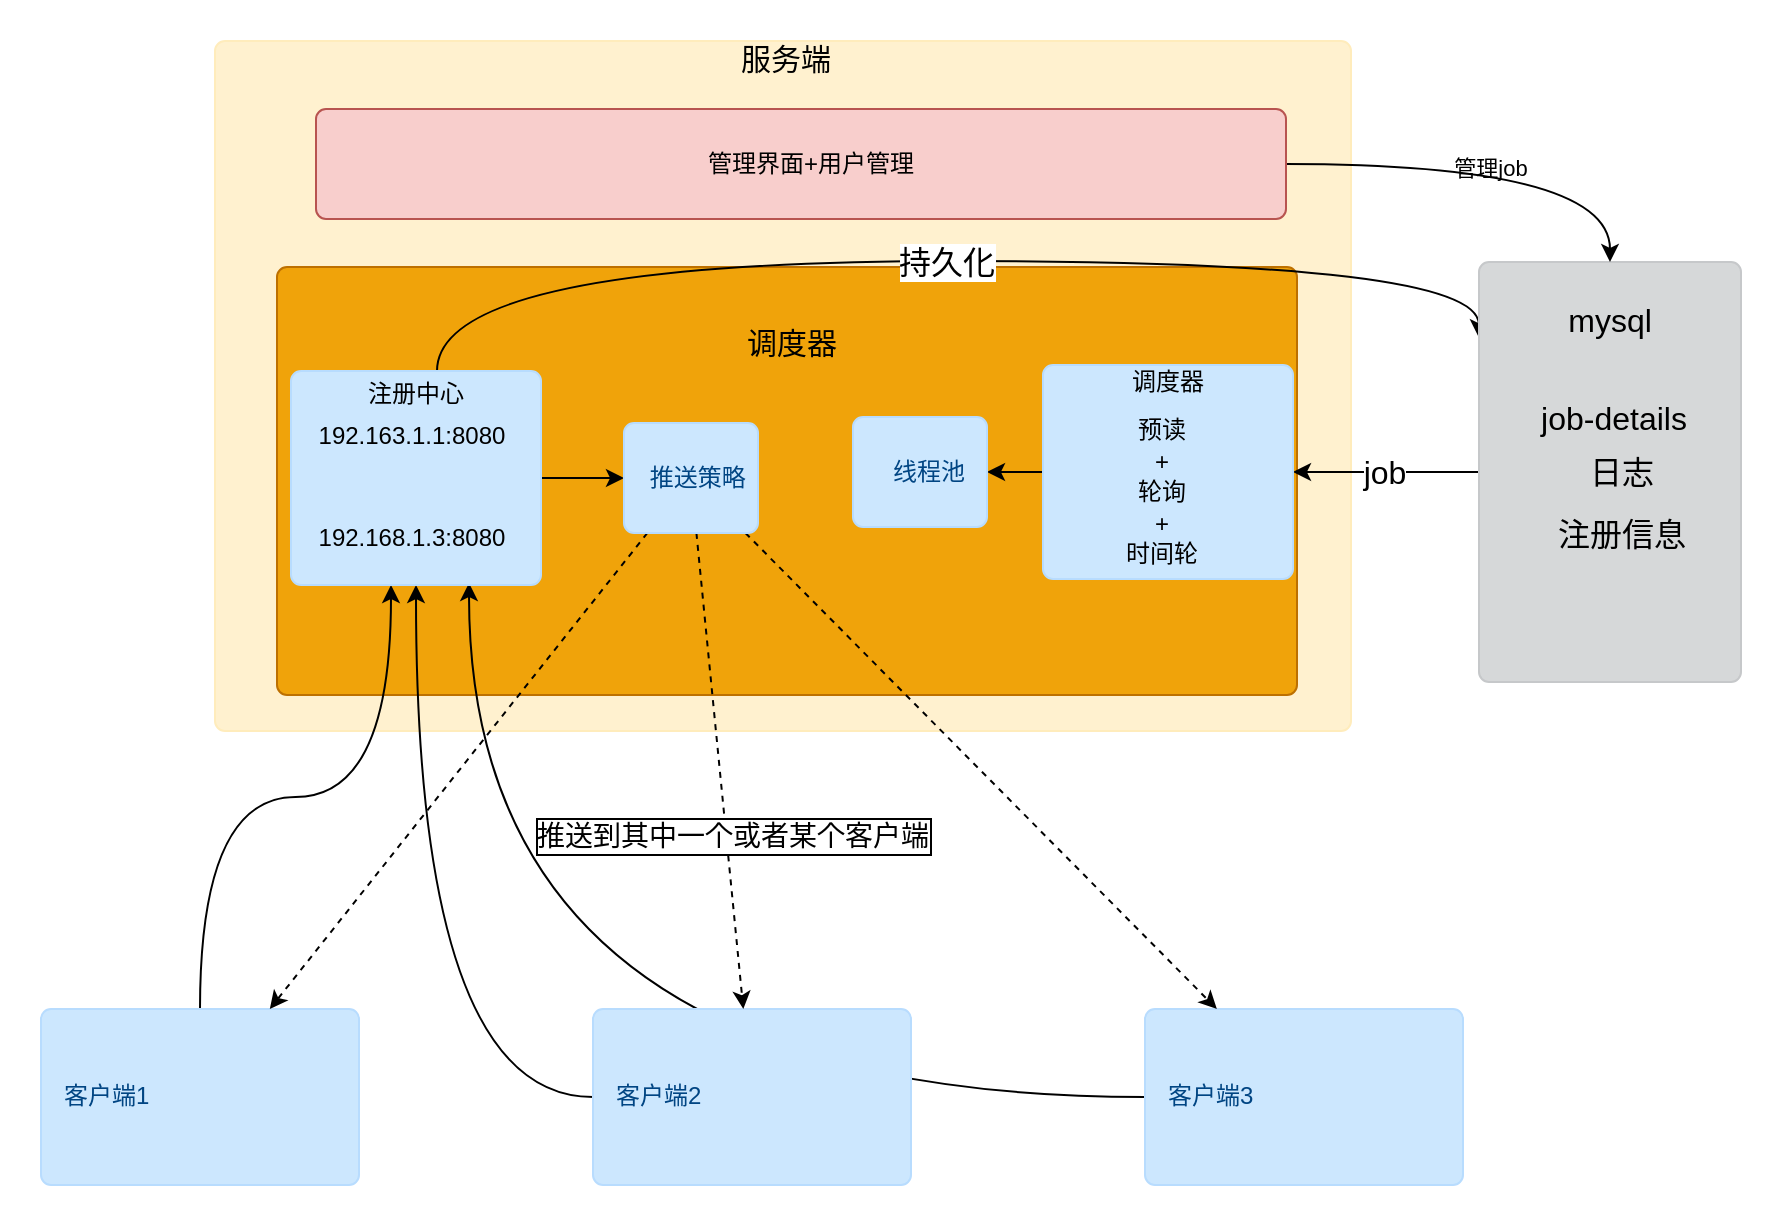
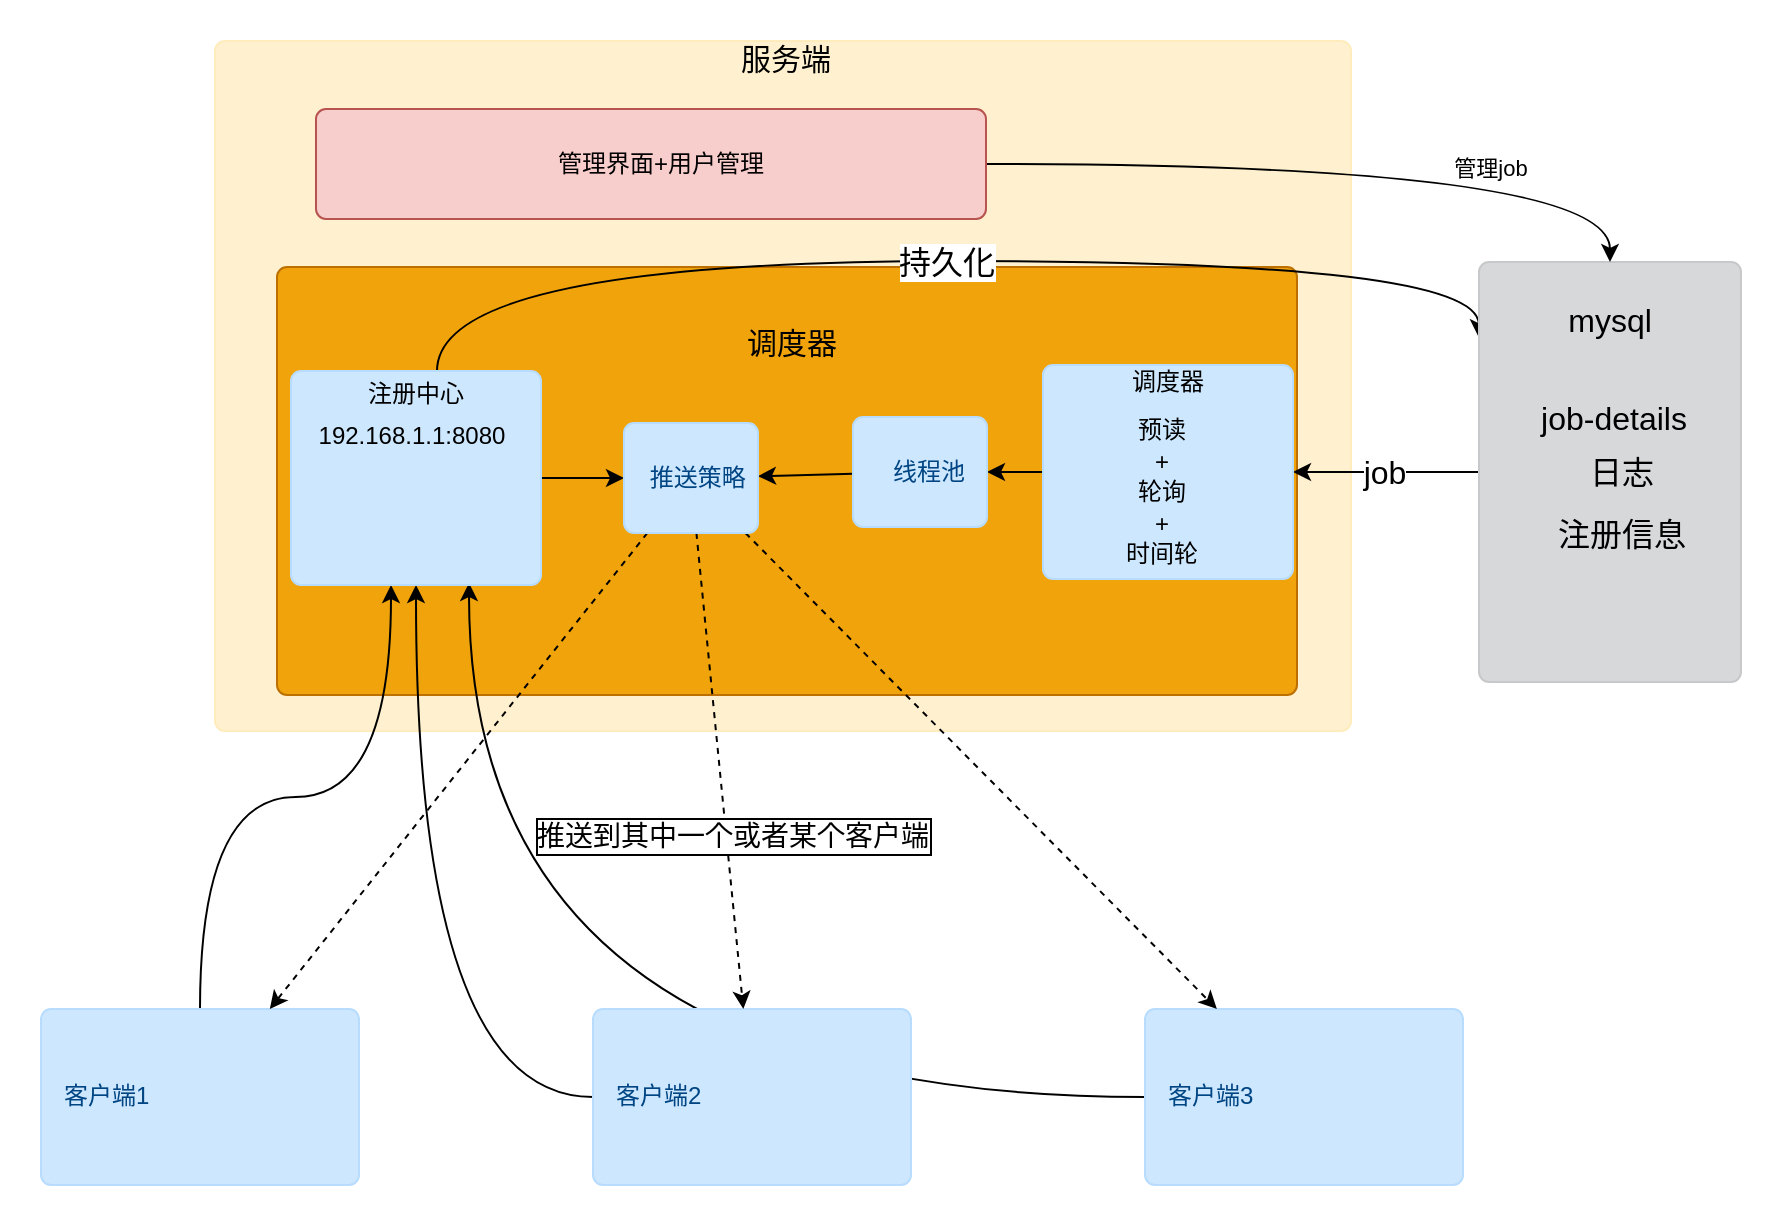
node "管理界面+用户管理": size 970x110 -> 670x110
node "192.163.1.1:8080": label "192.163.1.1:8080" -> "192.168.1.1:8080"
edge "线程池" -> "推送策略": added
node "192.168.1.3:8080": removed
